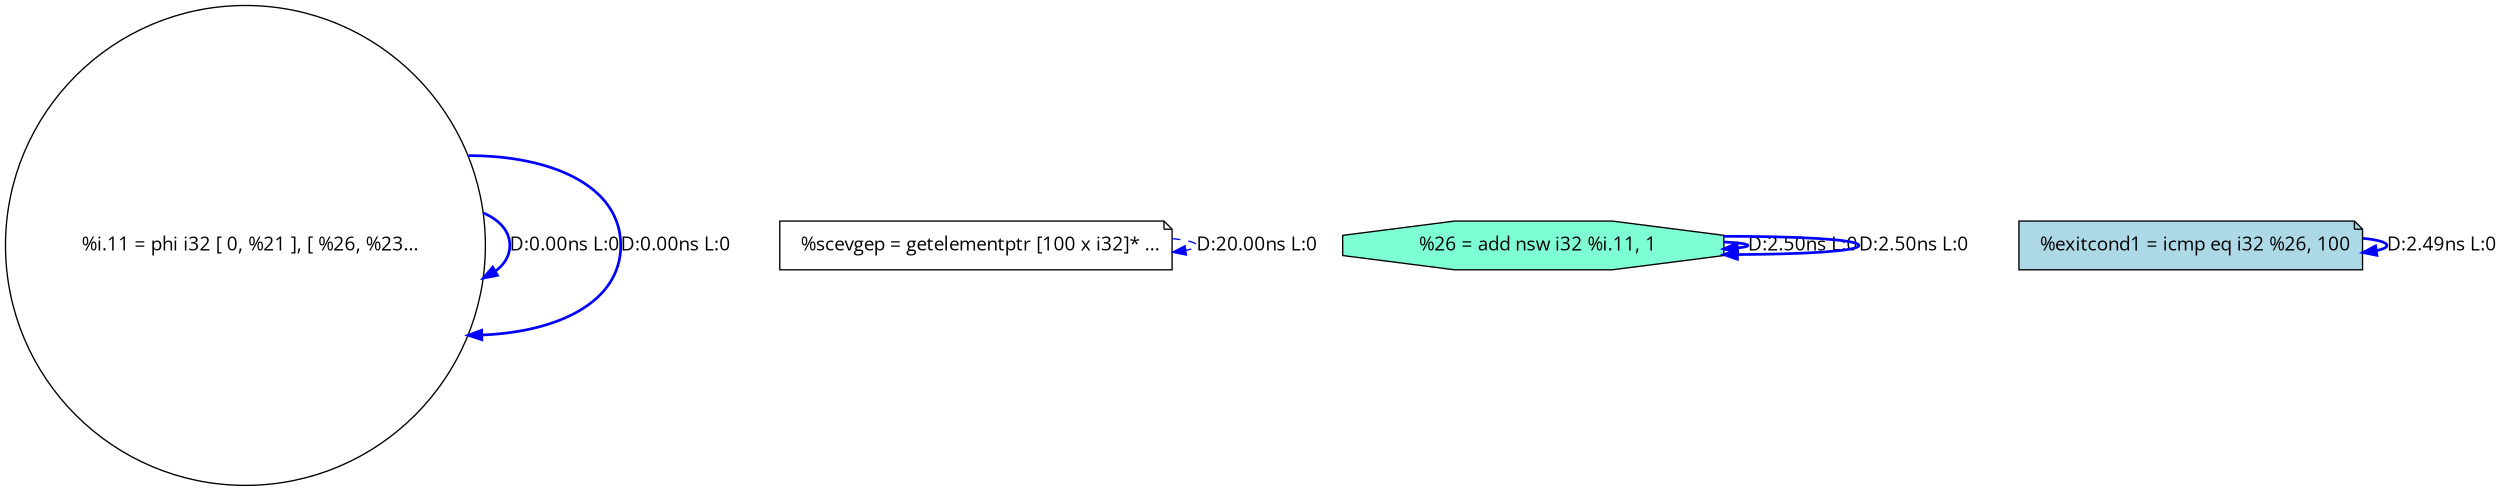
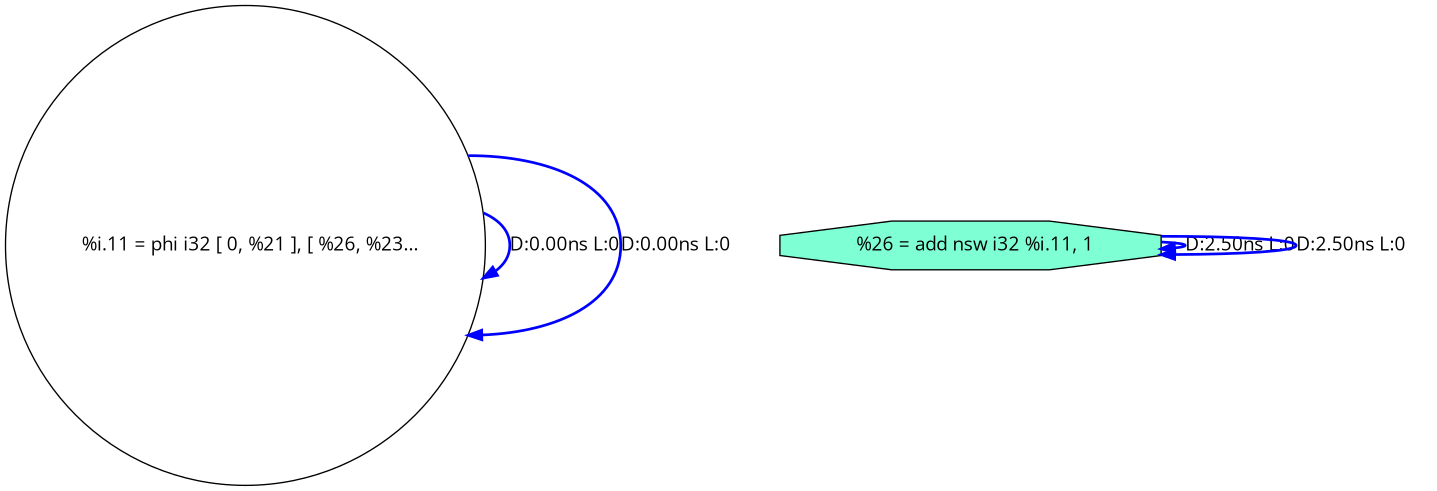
node "%scevgep = getelementptr [100 x i32]* ...": removed
node "%exitcond1 = icmp eq i32 %26, 100": removed
